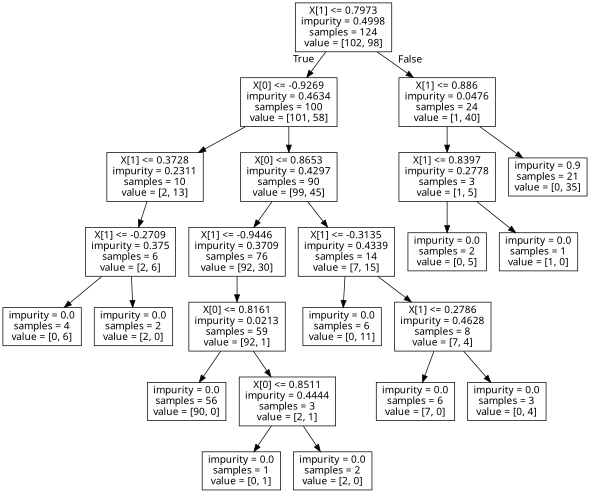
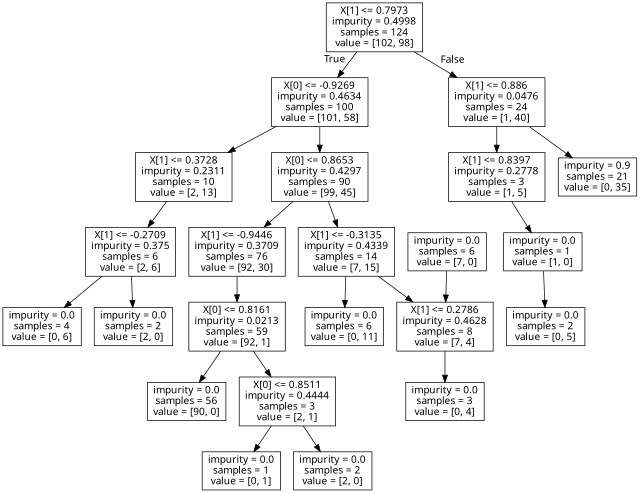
edge "X[1] <= 0.8397 impurity = 0.2778 samples = 3 value = [1, 5]" -> "impurity = 0.0 samples = 2 value = [0, 5]": now "impurity = 0.0 samples = 1 value = [1, 0]" -> "impurity = 0.0 samples = 2 value = [0, 5]"
edge "X[1] <= 0.2786 impurity = 0.4628 samples = 8 value = [7, 4]" -> "impurity = 0.0 samples = 6 value = [7, 0]": reversed
